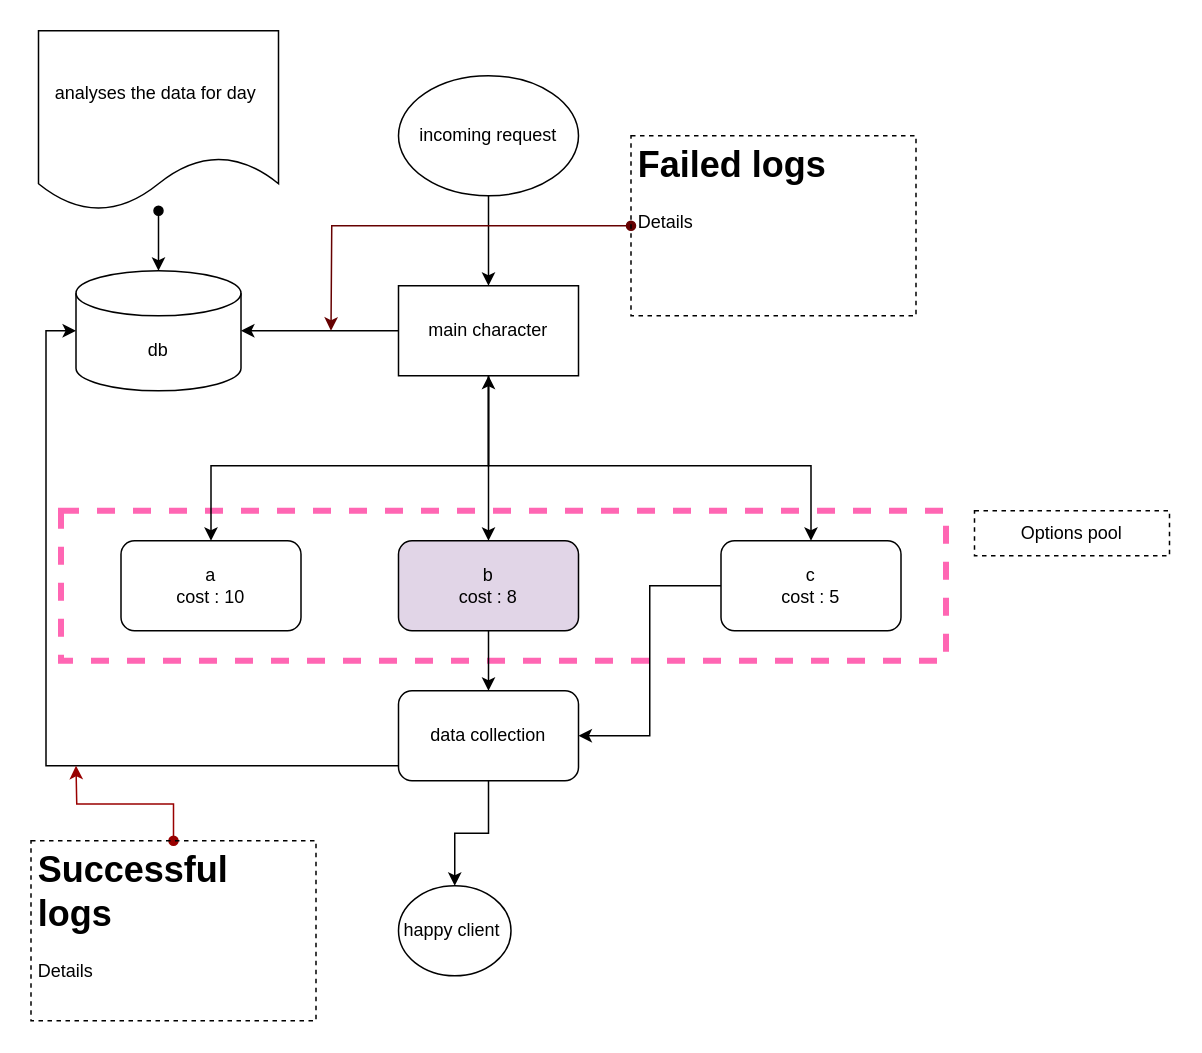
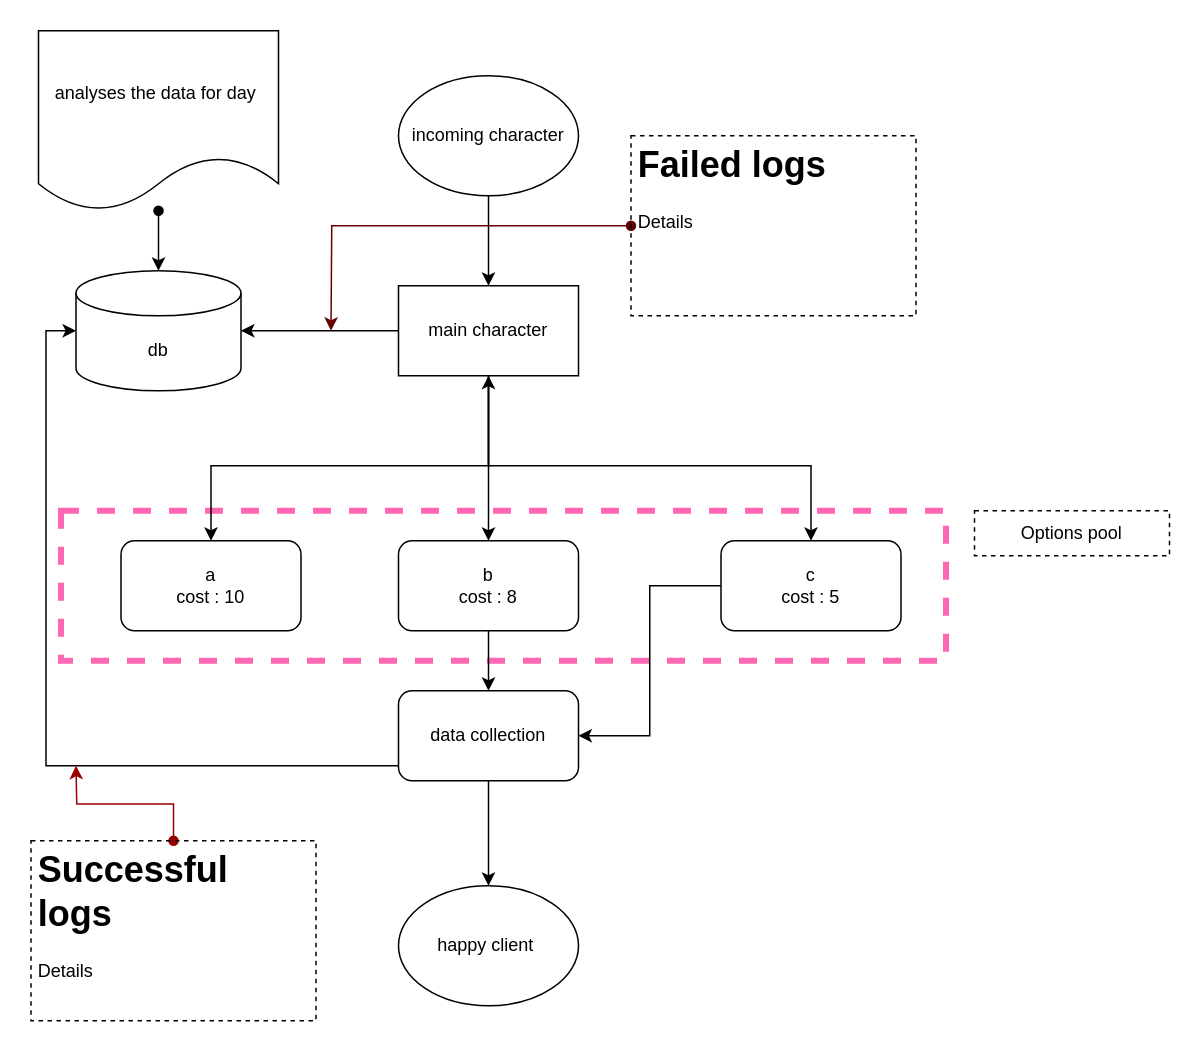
node "incoming request": label "incoming request" -> "incoming character"
node "b cost : 8": fillcolor #e1d5e7 -> #ffffff
node "happy client": size 113x90 -> 180x120
